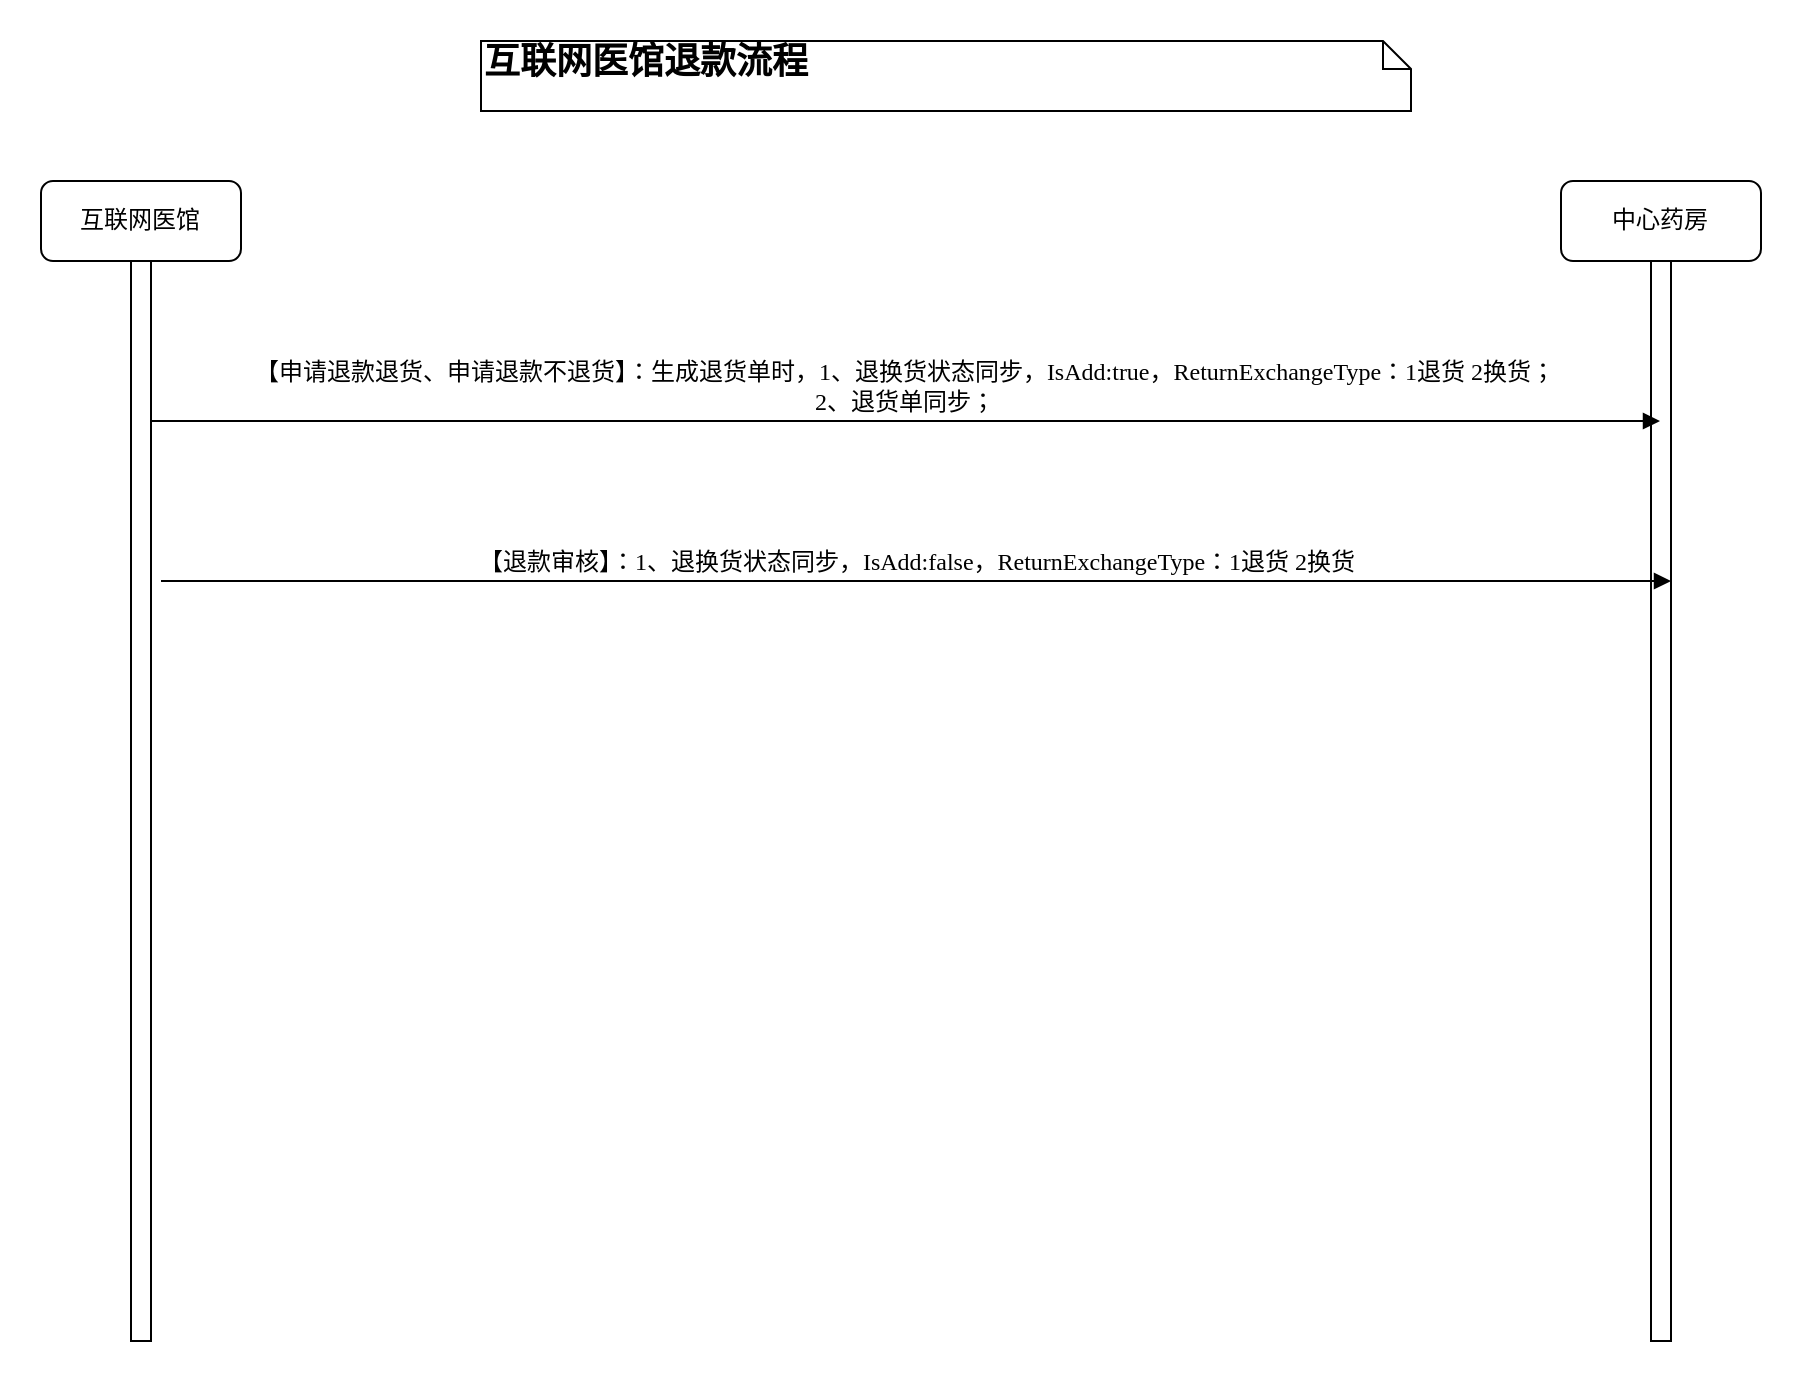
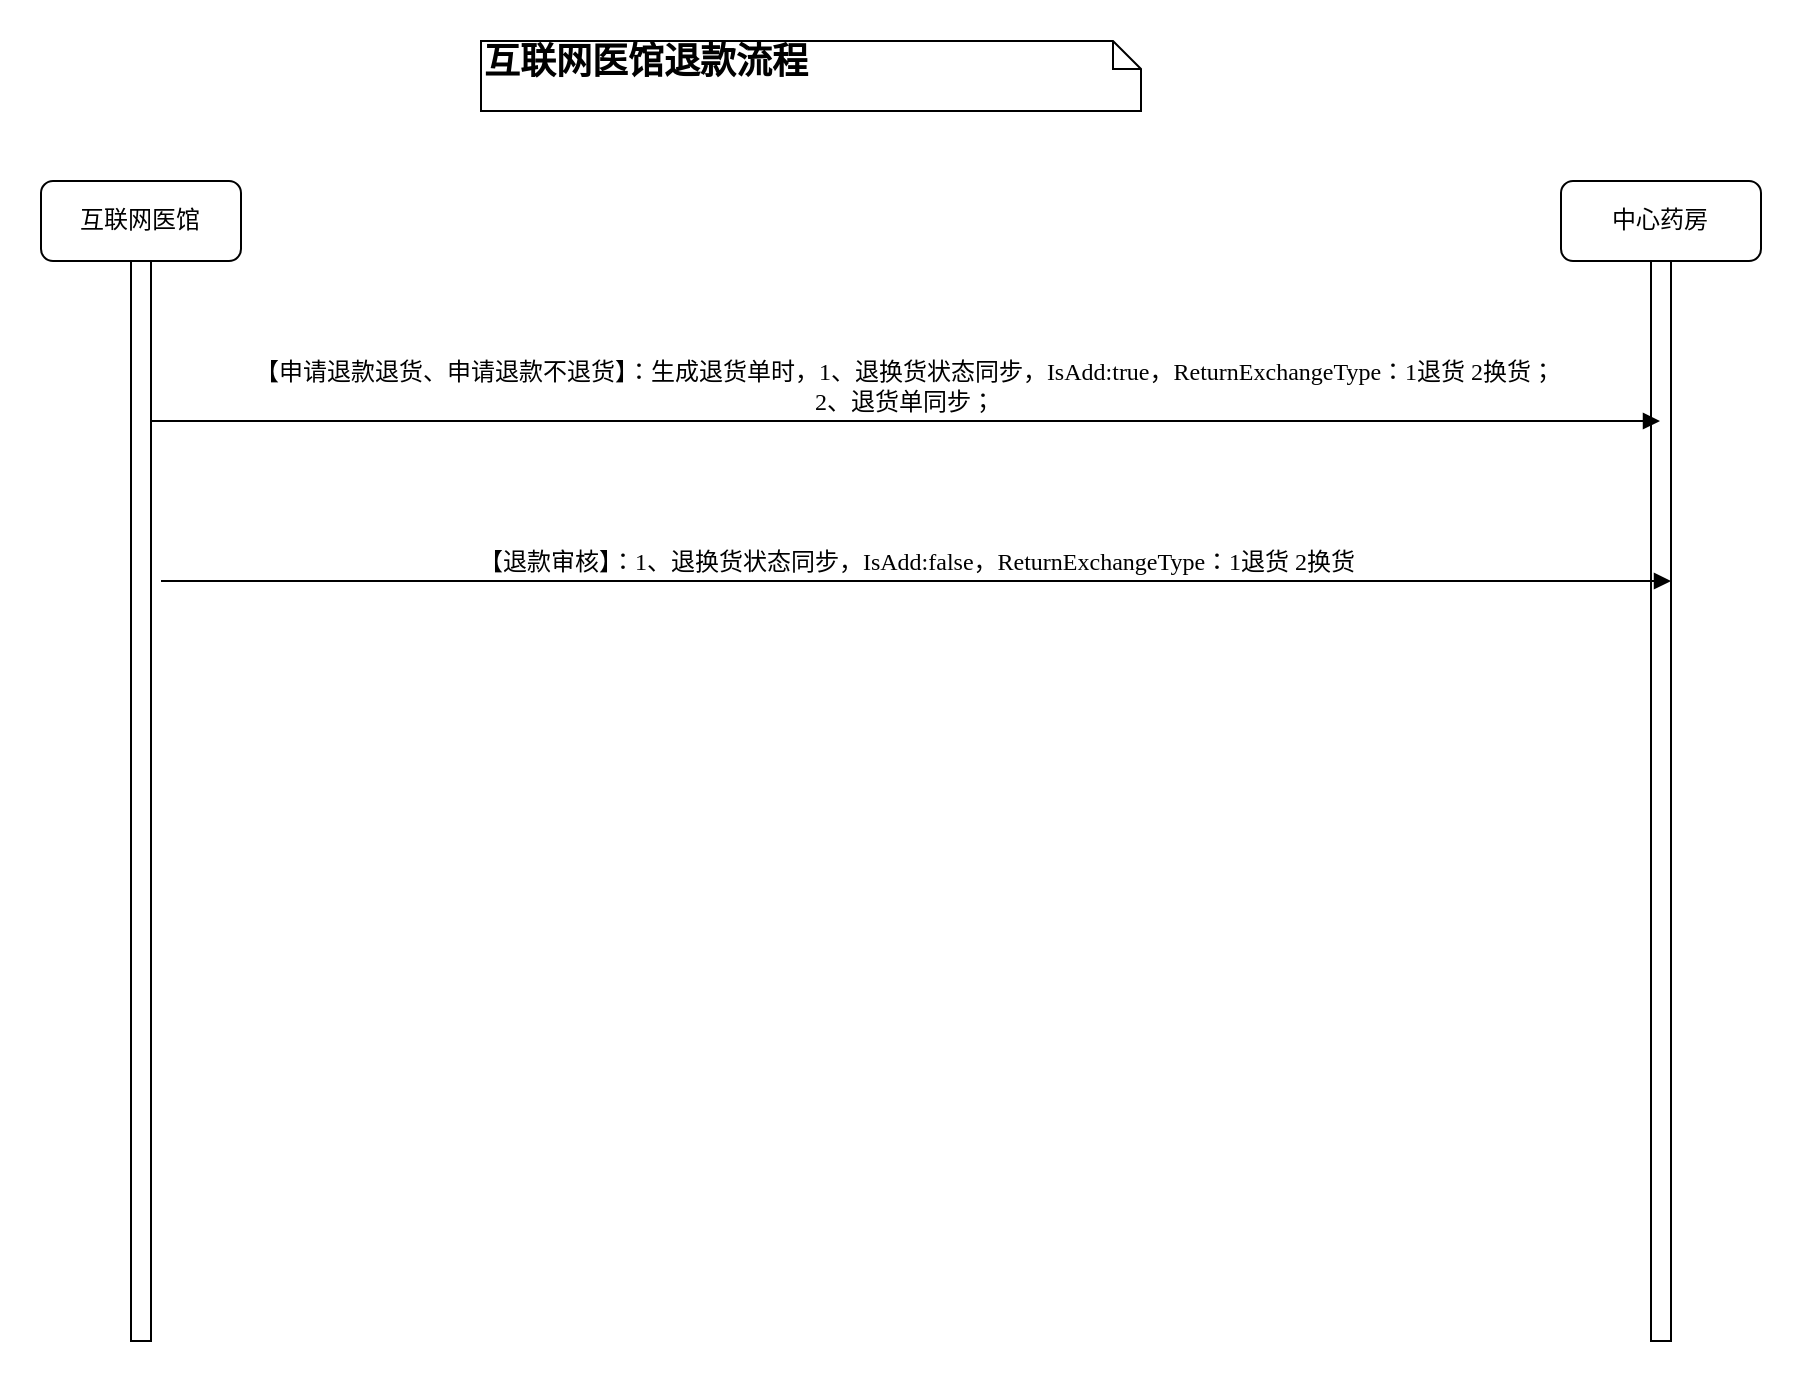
node "互联网医馆退款流程": size 930x70 -> 660x70
